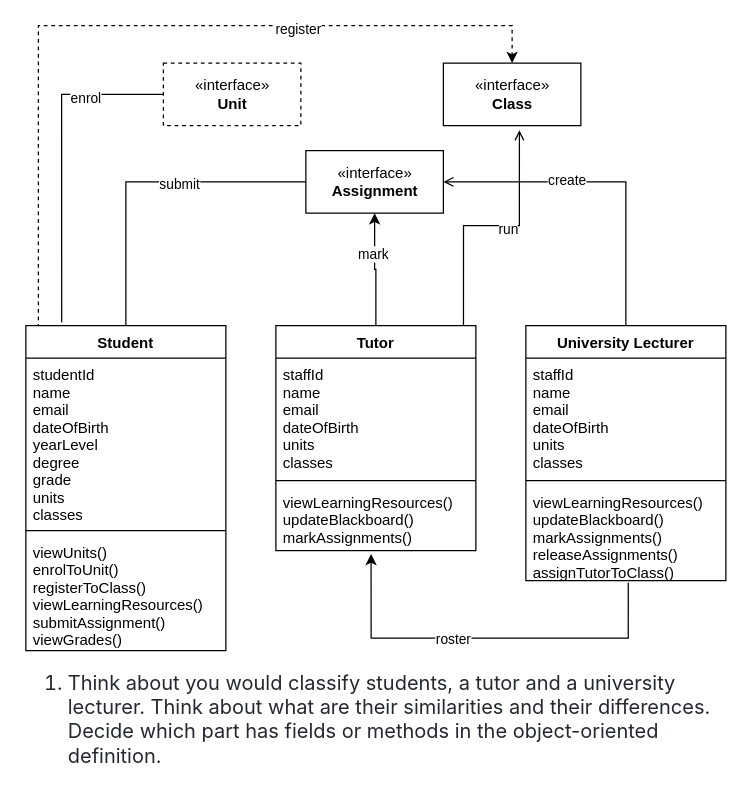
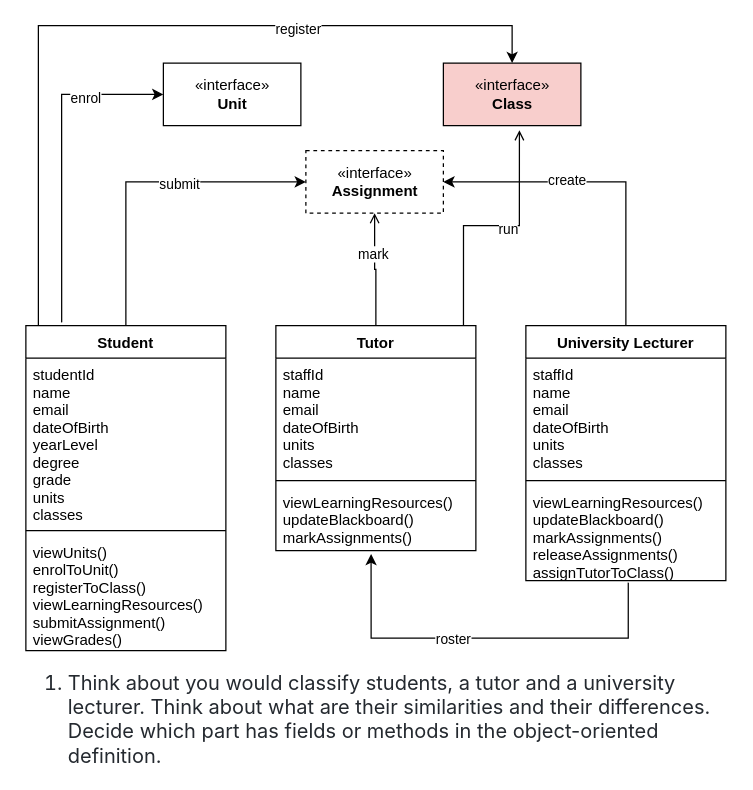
edge "Student" -> "«interface» Class": style dashed -> solid
edge "«interface» Unit" -- "Student": arrowhead none -> classic
node "«interface» Unit": style dashed -> solid
node "«interface» Class": fillcolor #ffffff -> #f8cecc
edge "«interface» Assignment" -- "Student": arrowhead none -> classic
node "«interface» Assignment": style solid -> dashed
edge "University Lecturer" -> "«interface» Assignment": arrowhead open -> classic
edge "Tutor" -> "«interface» Assignment": arrowhead classic -> open
